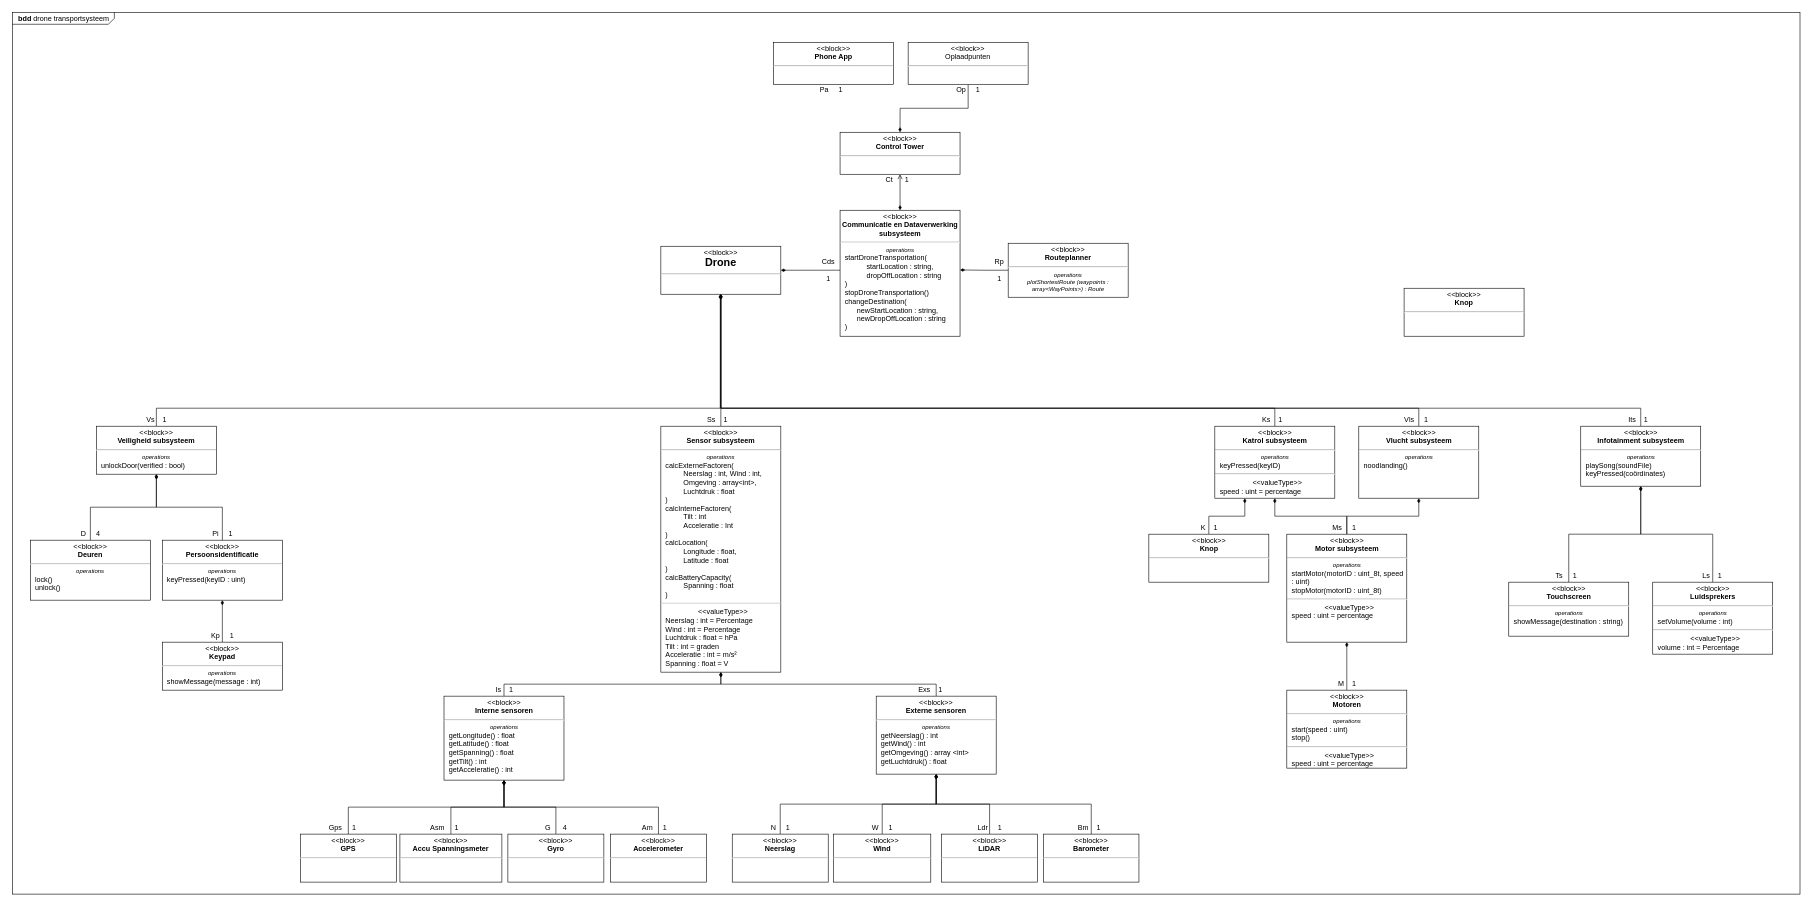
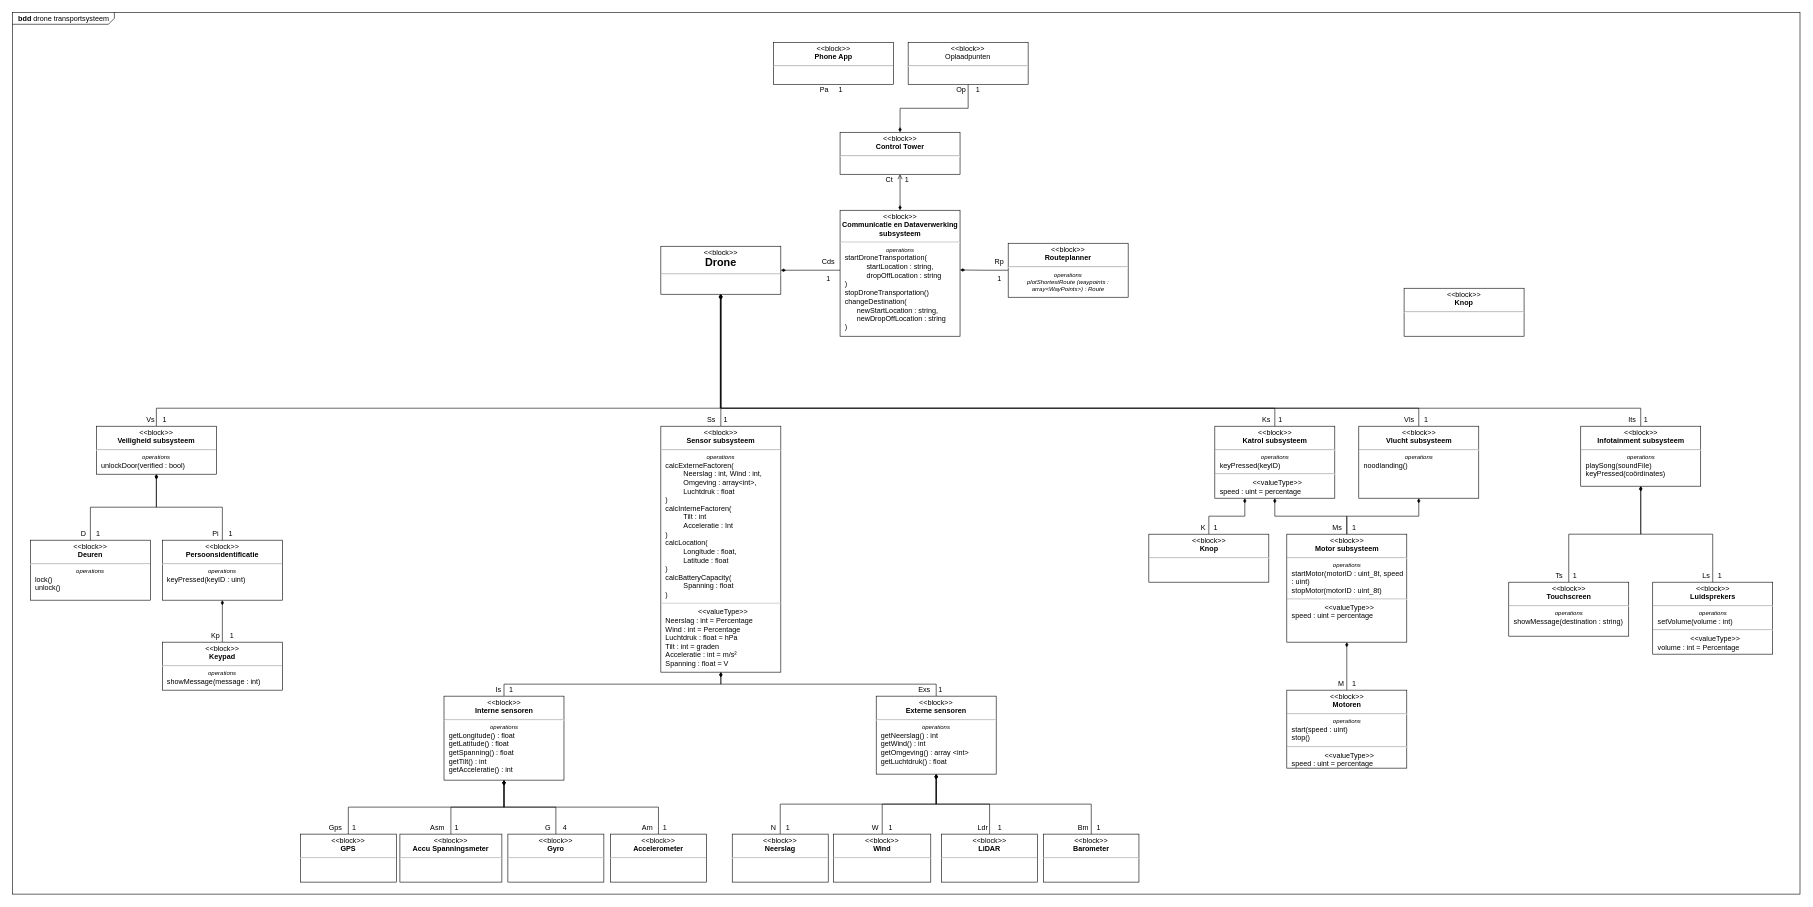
node "D 4": label "D 4" -> "D 1"
